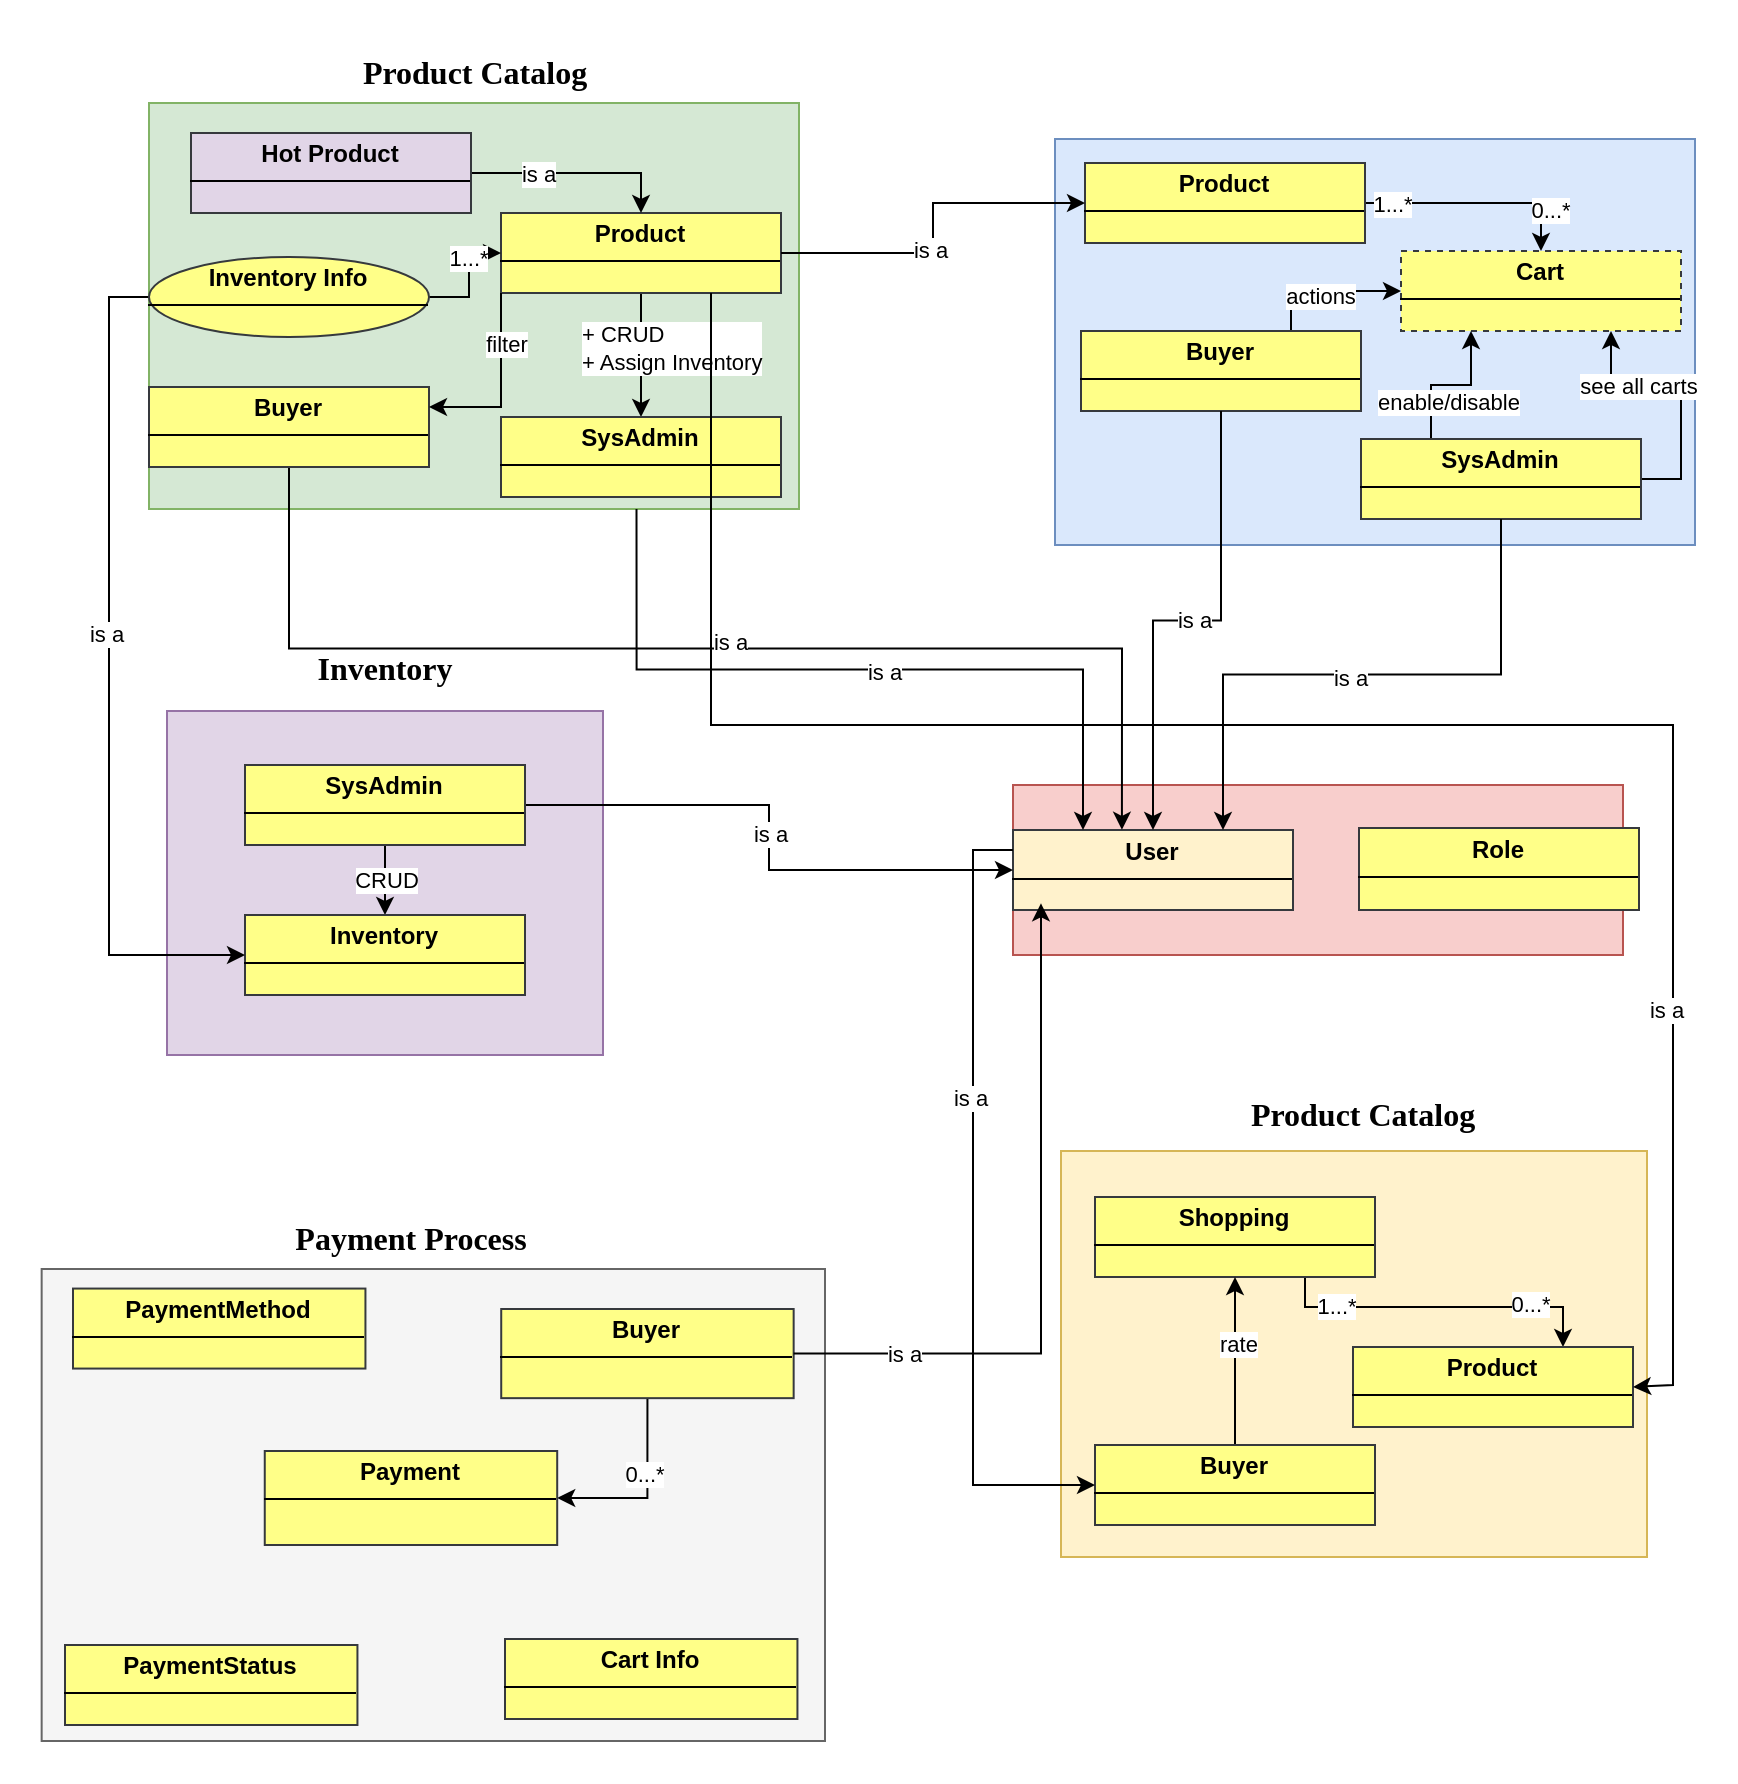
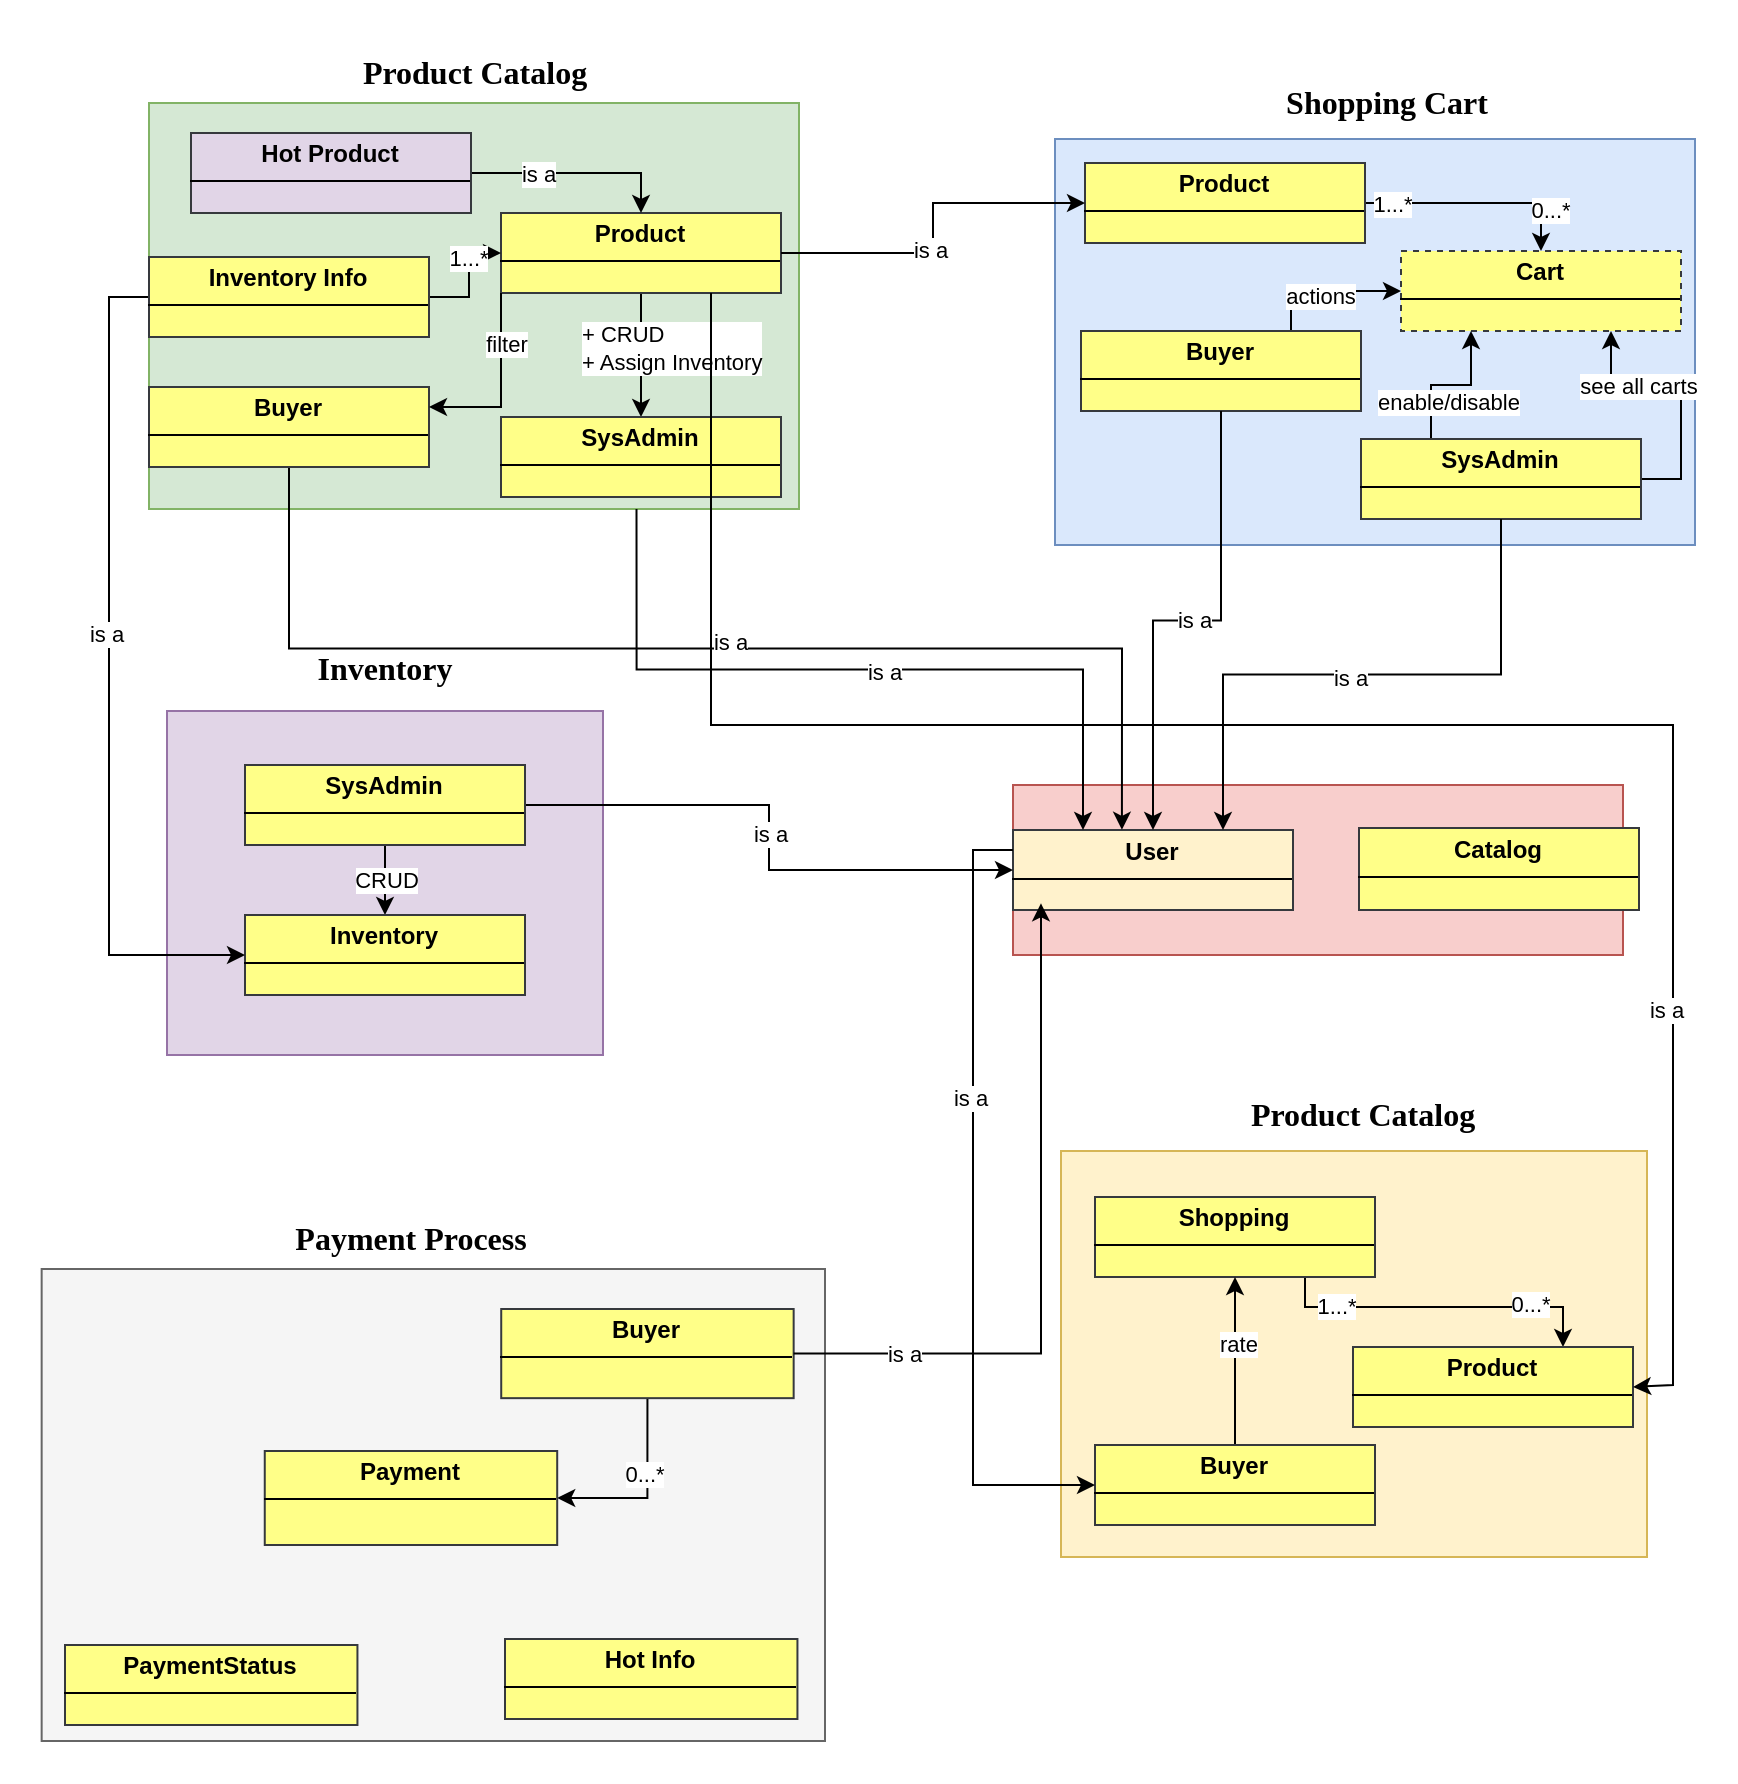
node "Shopping Cart": added
node "Inventory Info": shape ellipse -> rectangle
node "Role": label "Role" -> "Catalog"
node "PaymentMethod": removed
node "Cart Info": label "Cart Info" -> "Hot Info"
